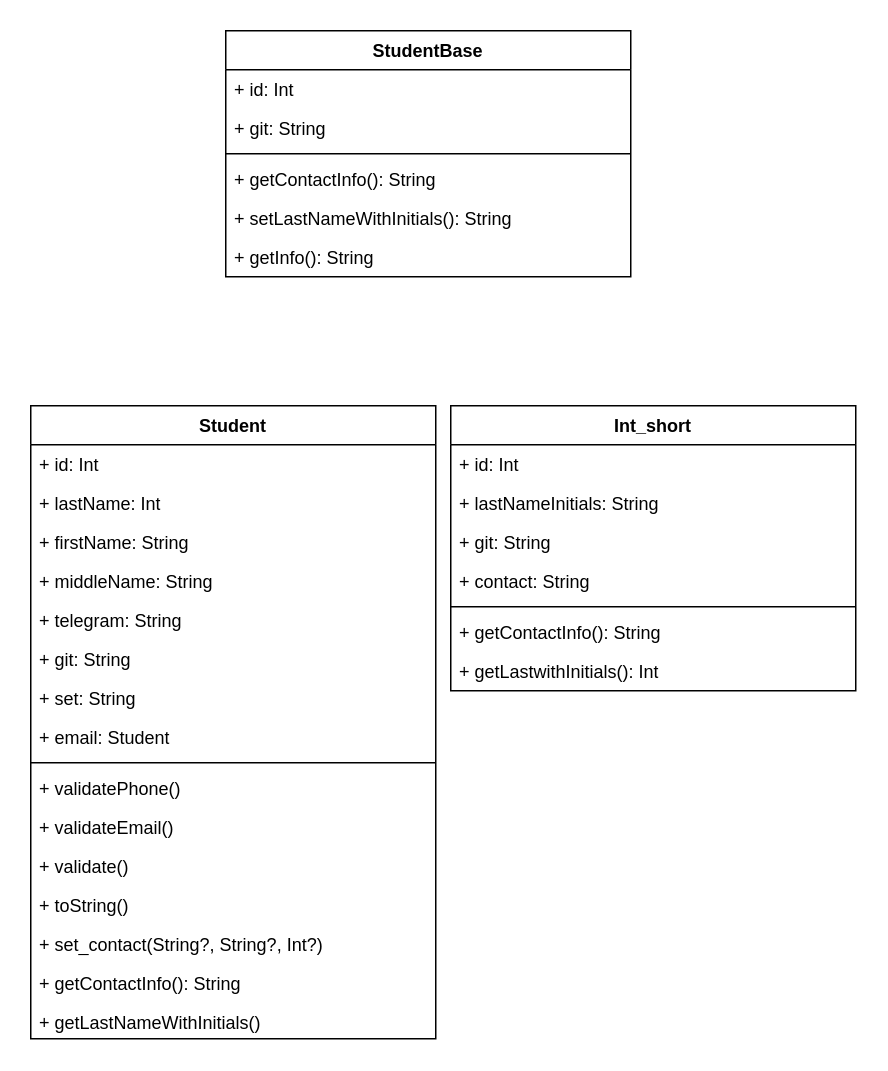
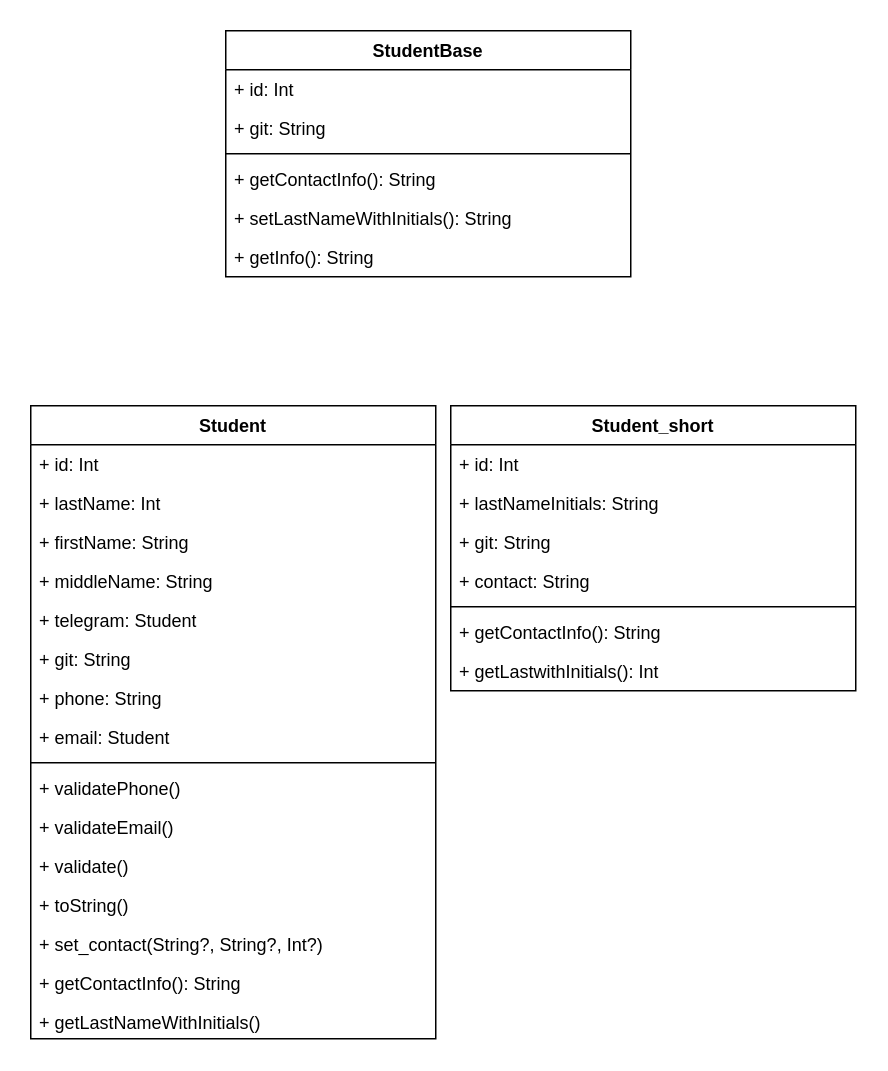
node "Int_short": label "Int_short" -> "Student_short"
node "+ telegram: String": label "+ telegram: String" -> "+ telegram: Student"
node "+ set: String": label "+ set: String" -> "+ phone: String"
